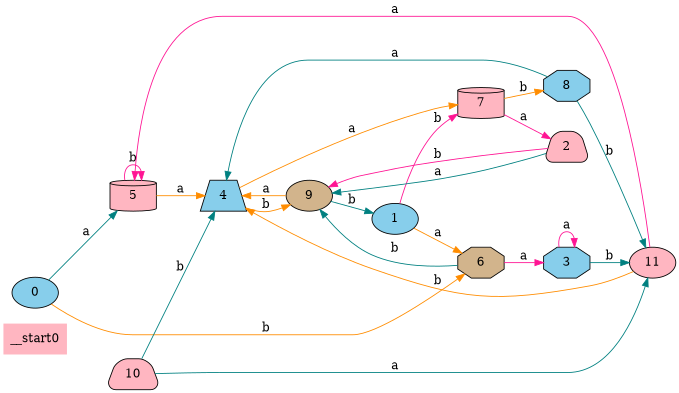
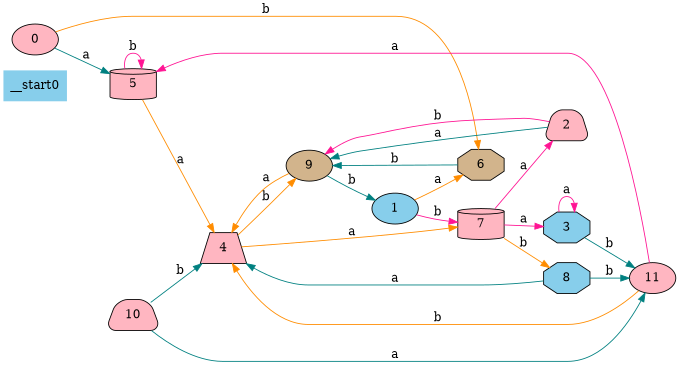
node "4": fillcolor skyblue -> lightpink
edge "6" -> "3": now "7" -> "3"
node "0": fillcolor skyblue -> lightpink
node "__start0": fillcolor lightpink -> skyblue
